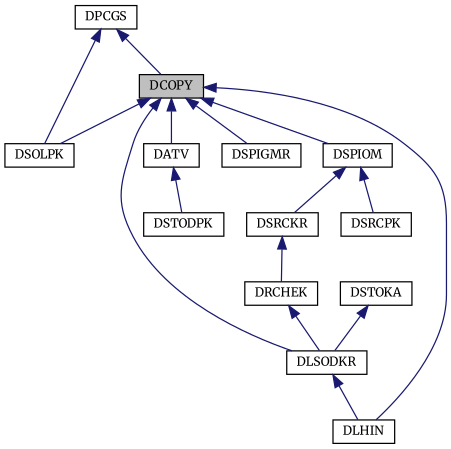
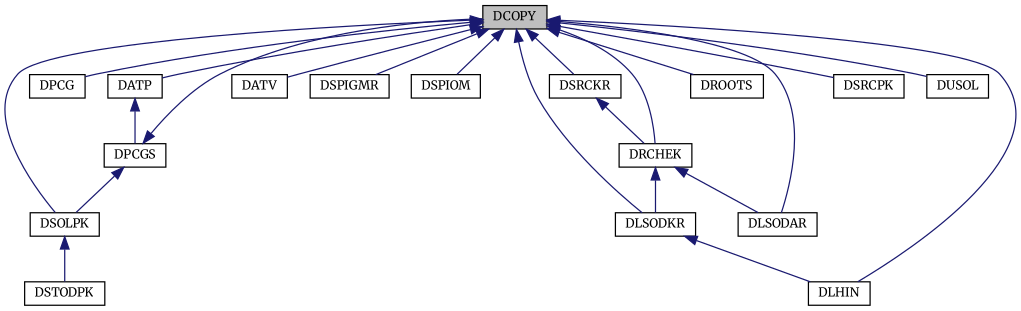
edge "DRCHEK" -> "DCOPY": added
node "DPCG": added
node "DATP": added
node "DROOTS": added
node "DUSOL": added
edge "DSRCKR" -> "DSPIOM": now "DSRCKR" -> "DCOPY"
edge "DSTODPK" -> "DATV": now "DSTODPK" -> "DSOLPK"
edge "DSRCPK" -> "DSPIOM": now "DSRCPK" -> "DCOPY"
node "DLSODAR": added
node "DSTOKA": removed
